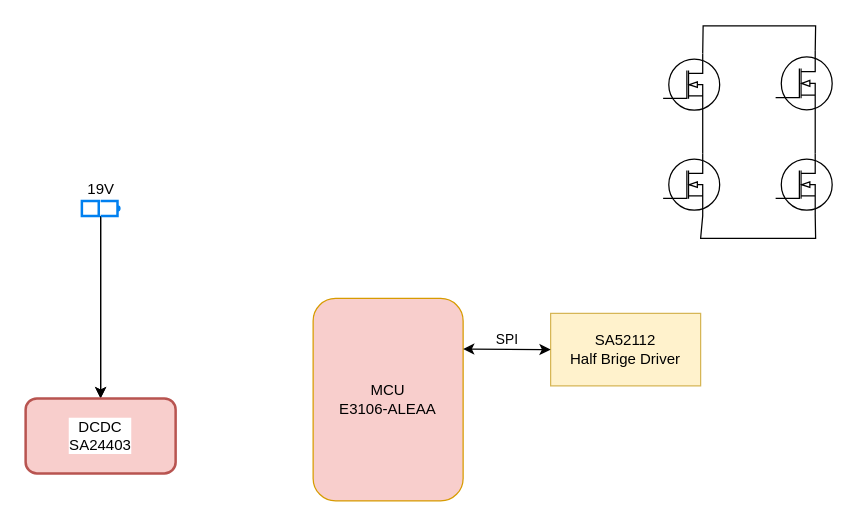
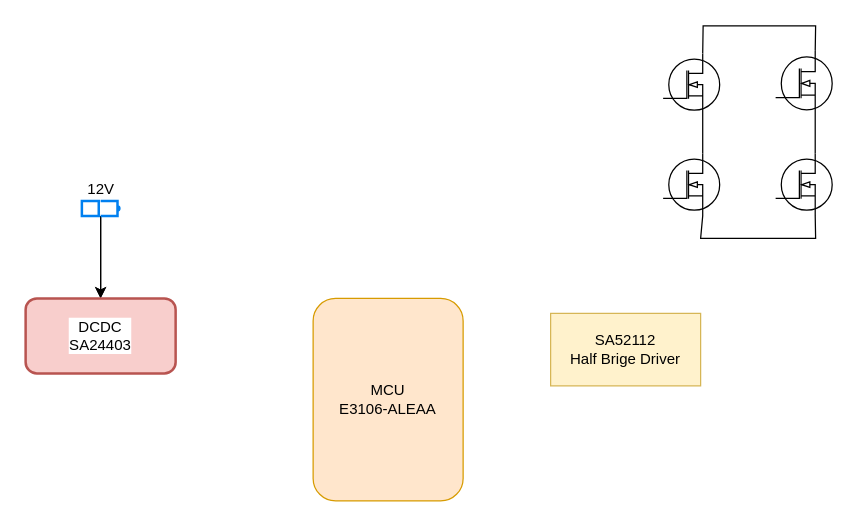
node "19V": label "19V" -> "12V"
edge "SA52112 Half Brige Driver" -- "MCU E3106-ALEAA": removed, label "SPI"
node "MCU E3106-ALEAA": fillcolor #f8cecc -> #ffe6cc
node "DCDC SA24403": moved (101, 436) -> (101, 336)
